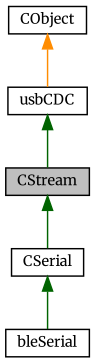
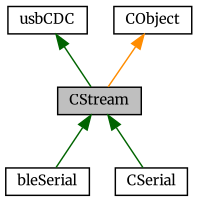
edge "usbCDC" -> "CObject": now "CStream" -> "CObject"
edge "bleSerial" -> "CSerial": now "bleSerial" -> "CStream"
